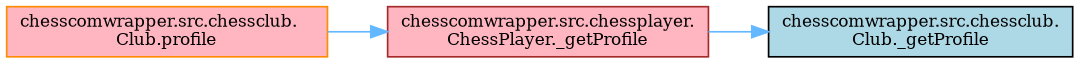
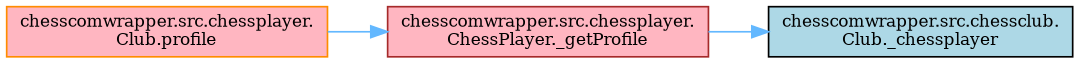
node "chesscomwrapper.src.chessclub. Club.profile": label "chesscomwrapper.src.chessclub. Club.profile" -> "chesscomwrapper.src.chessplayer. Club.profile"
node "chesscomwrapper.src.chessclub. Club._getProfile": label "chesscomwrapper.src.chessclub. Club._getProfile" -> "chesscomwrapper.src.chessclub. Club._chessplayer"
